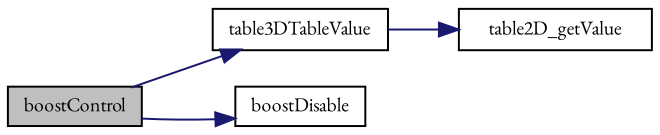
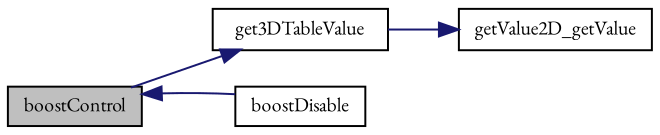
node "table3DTableValue": label "table3DTableValue" -> "get3DTableValue"
node "table2D_getValue": label "table2D_getValue" -> "getValue2D_getValue"
edge "boostControl" -> "boostDisable": reversed
